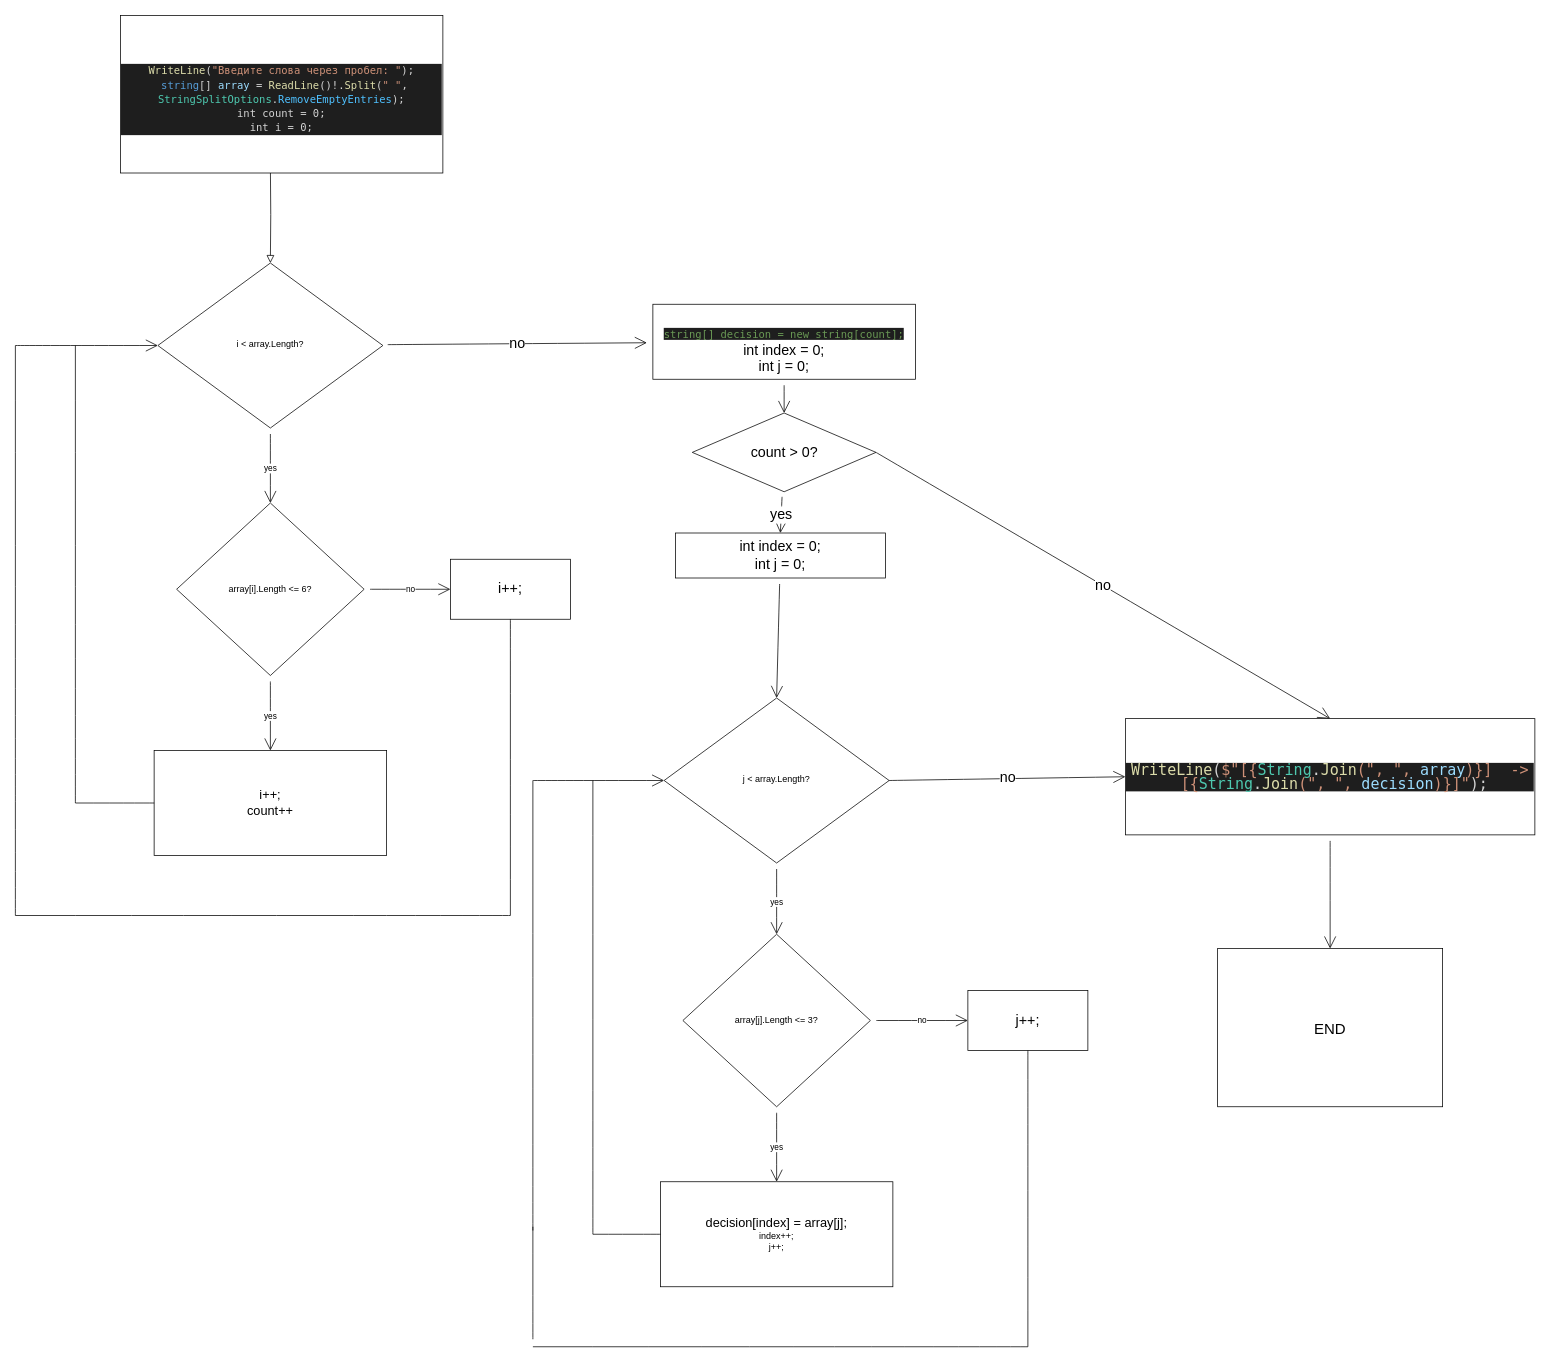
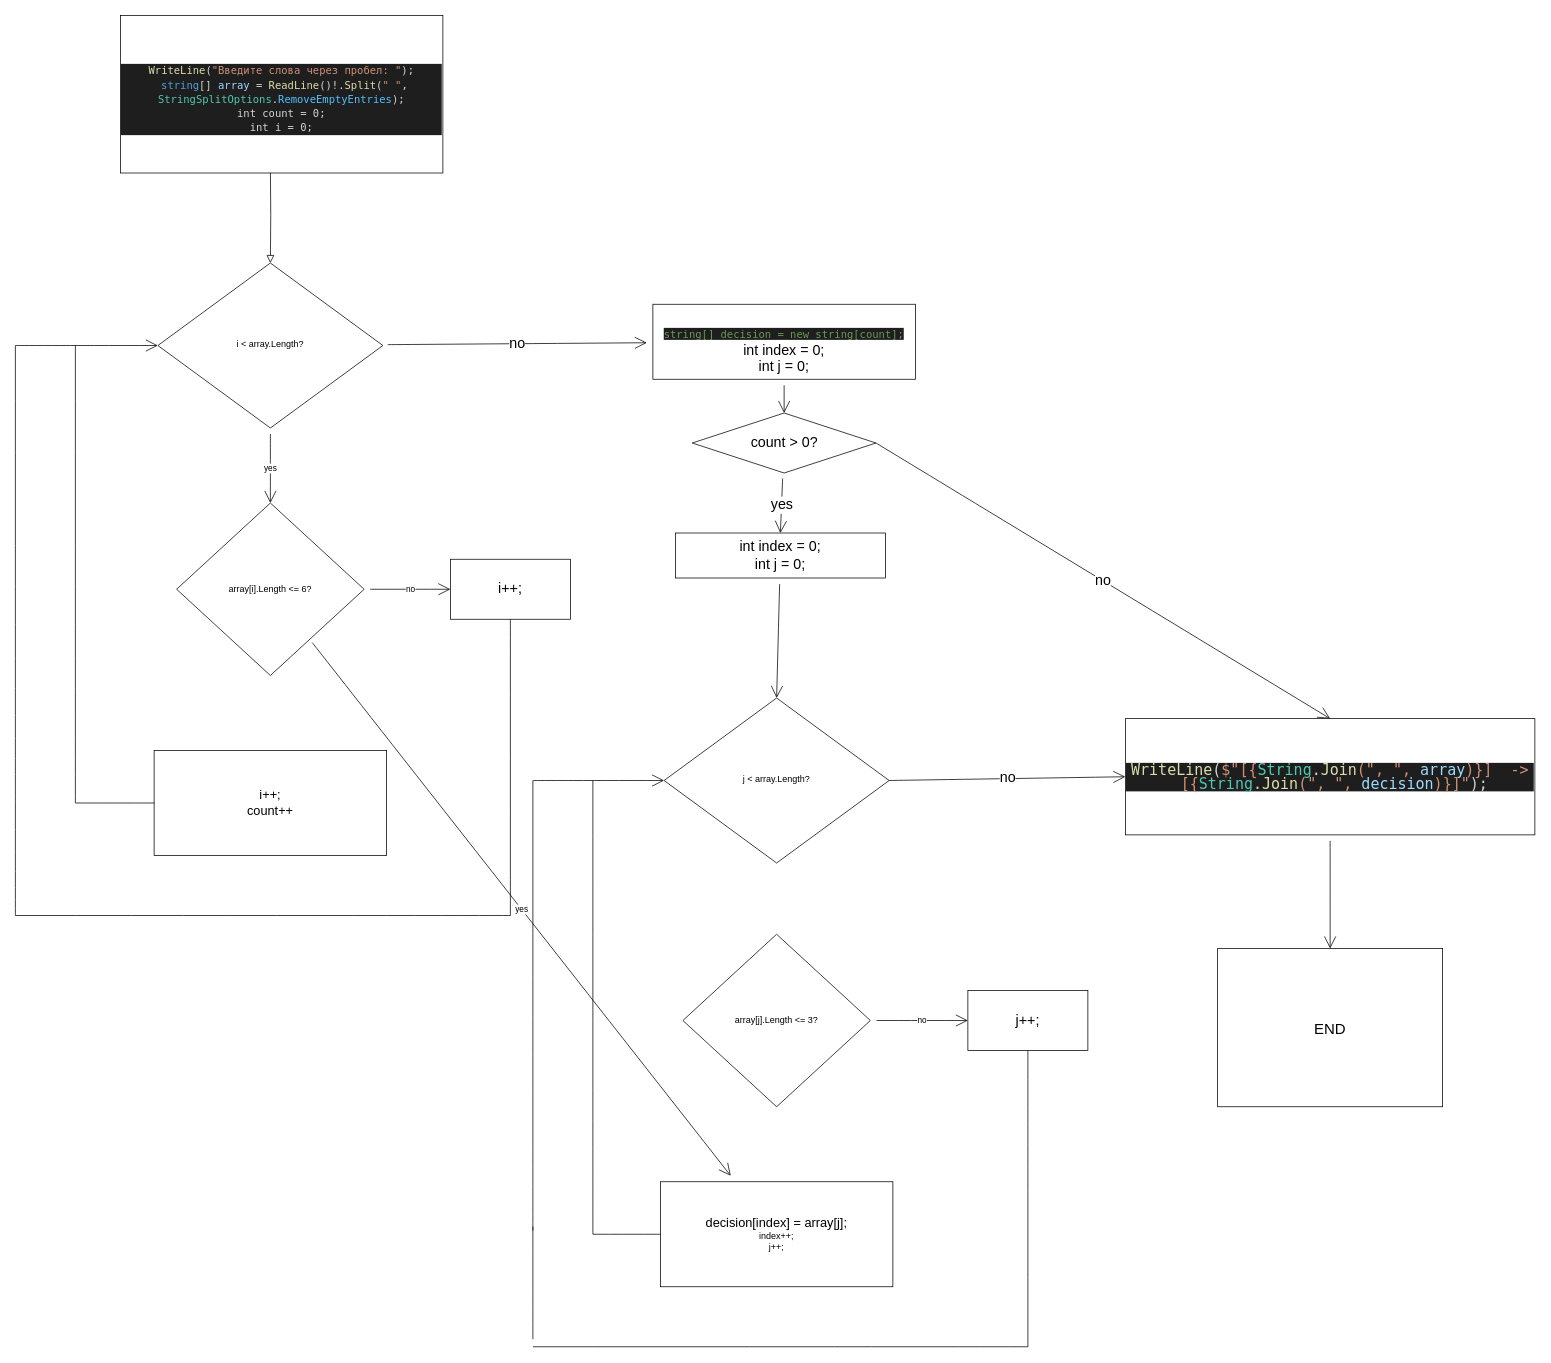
node "count > 0?": size 184x79 -> 184x60
edge "array[i].Length <= 6?" -> "i++; count++": now "array[i].Length <= 6?" -> "decision[index] = array[j]; index++; j++;"
edge "j < array.Length?" -> "array[j].Length <= 3?": removed, label "yes"
edge "array[j].Length <= 3?" -> "decision[index] = array[j]; index++; j++;": removed, label "yes"
